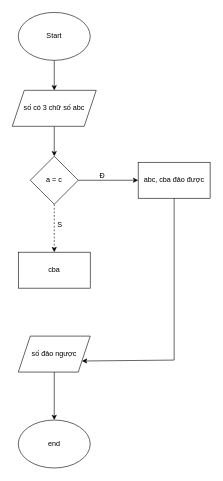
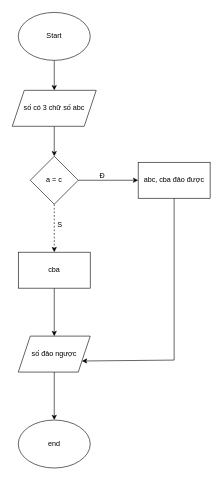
edge "cba" -> "số đảo ngược": added
